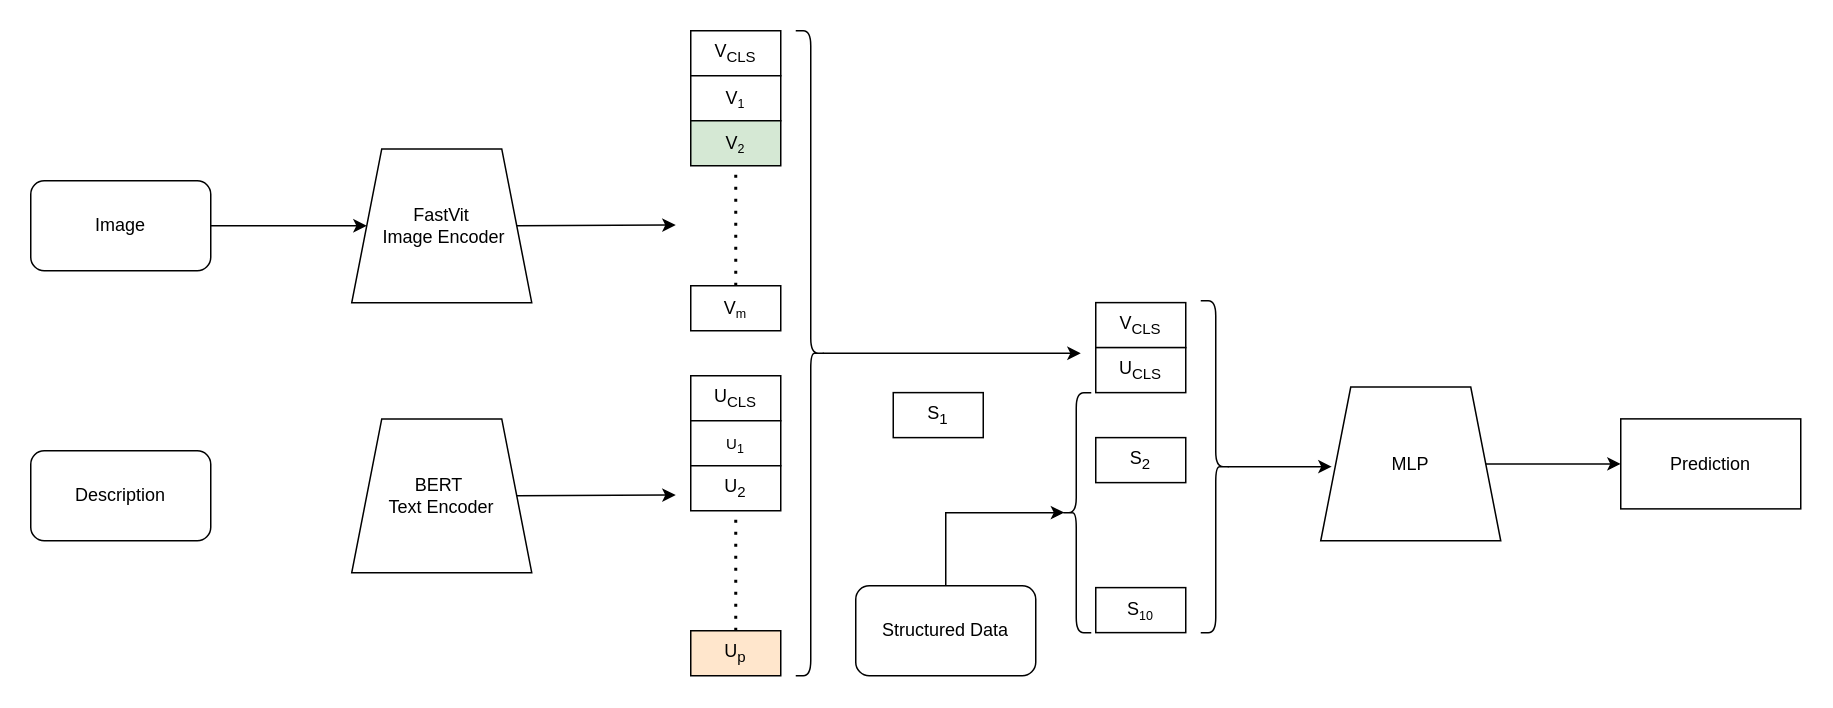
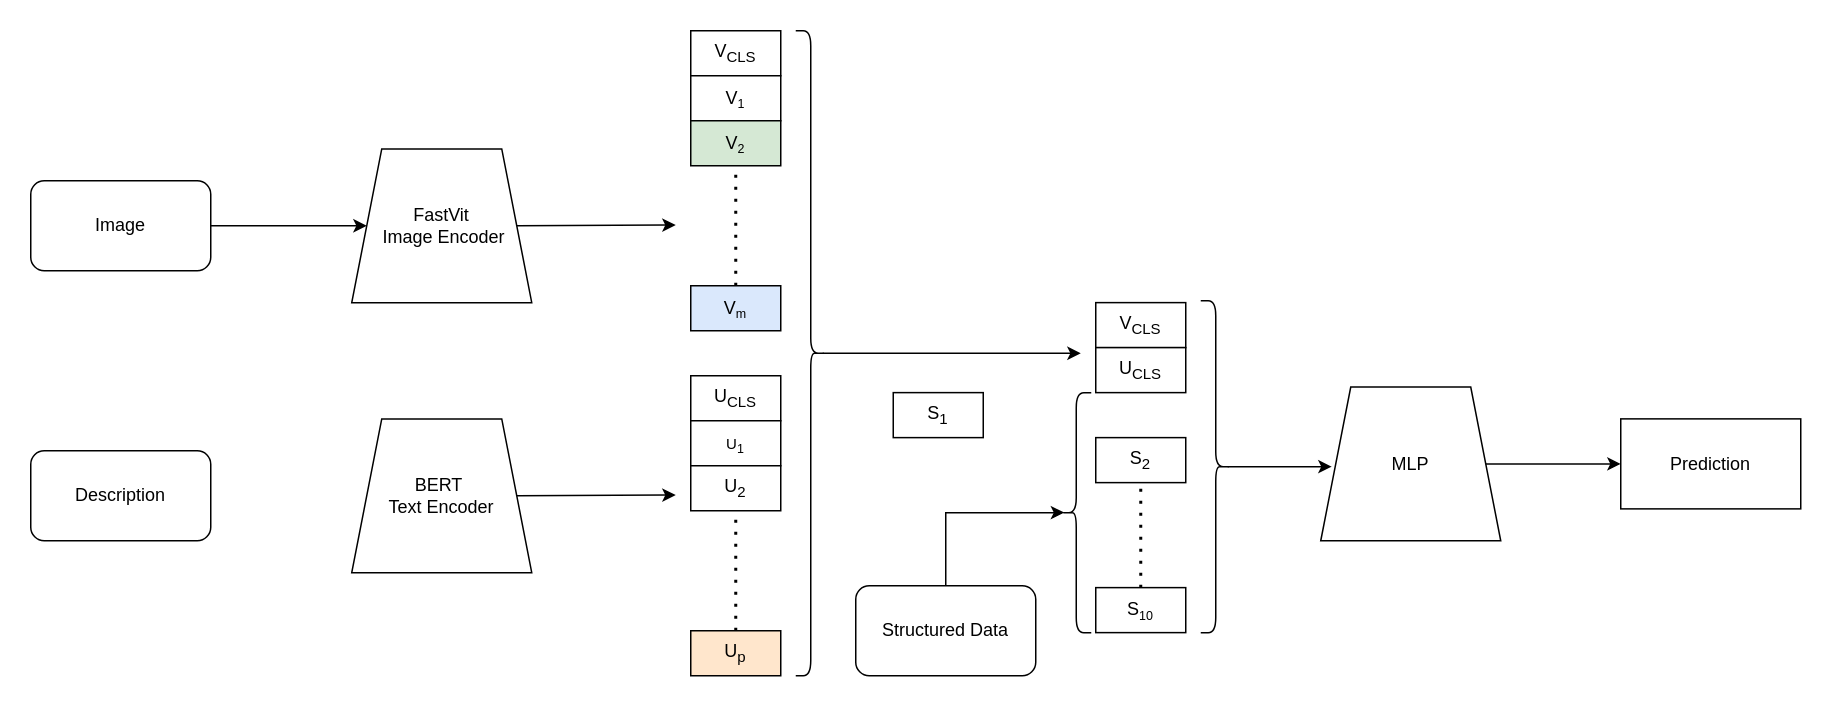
node "Vm": fillcolor #ffffff -> #dae8fc
edge "S2" -- "S10": added
